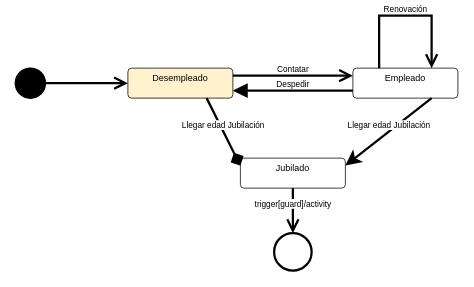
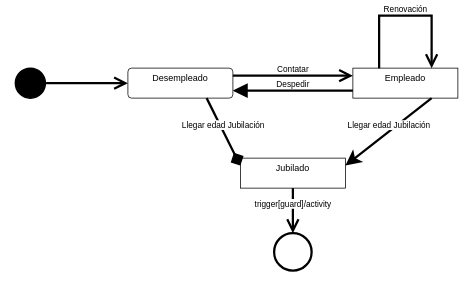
node "Desempleado": fillcolor #fff2cc -> #ffffff
node "Empleado": shape rounded rectangle -> rectangle
node "Jubilado": shape rounded rectangle -> rectangle
